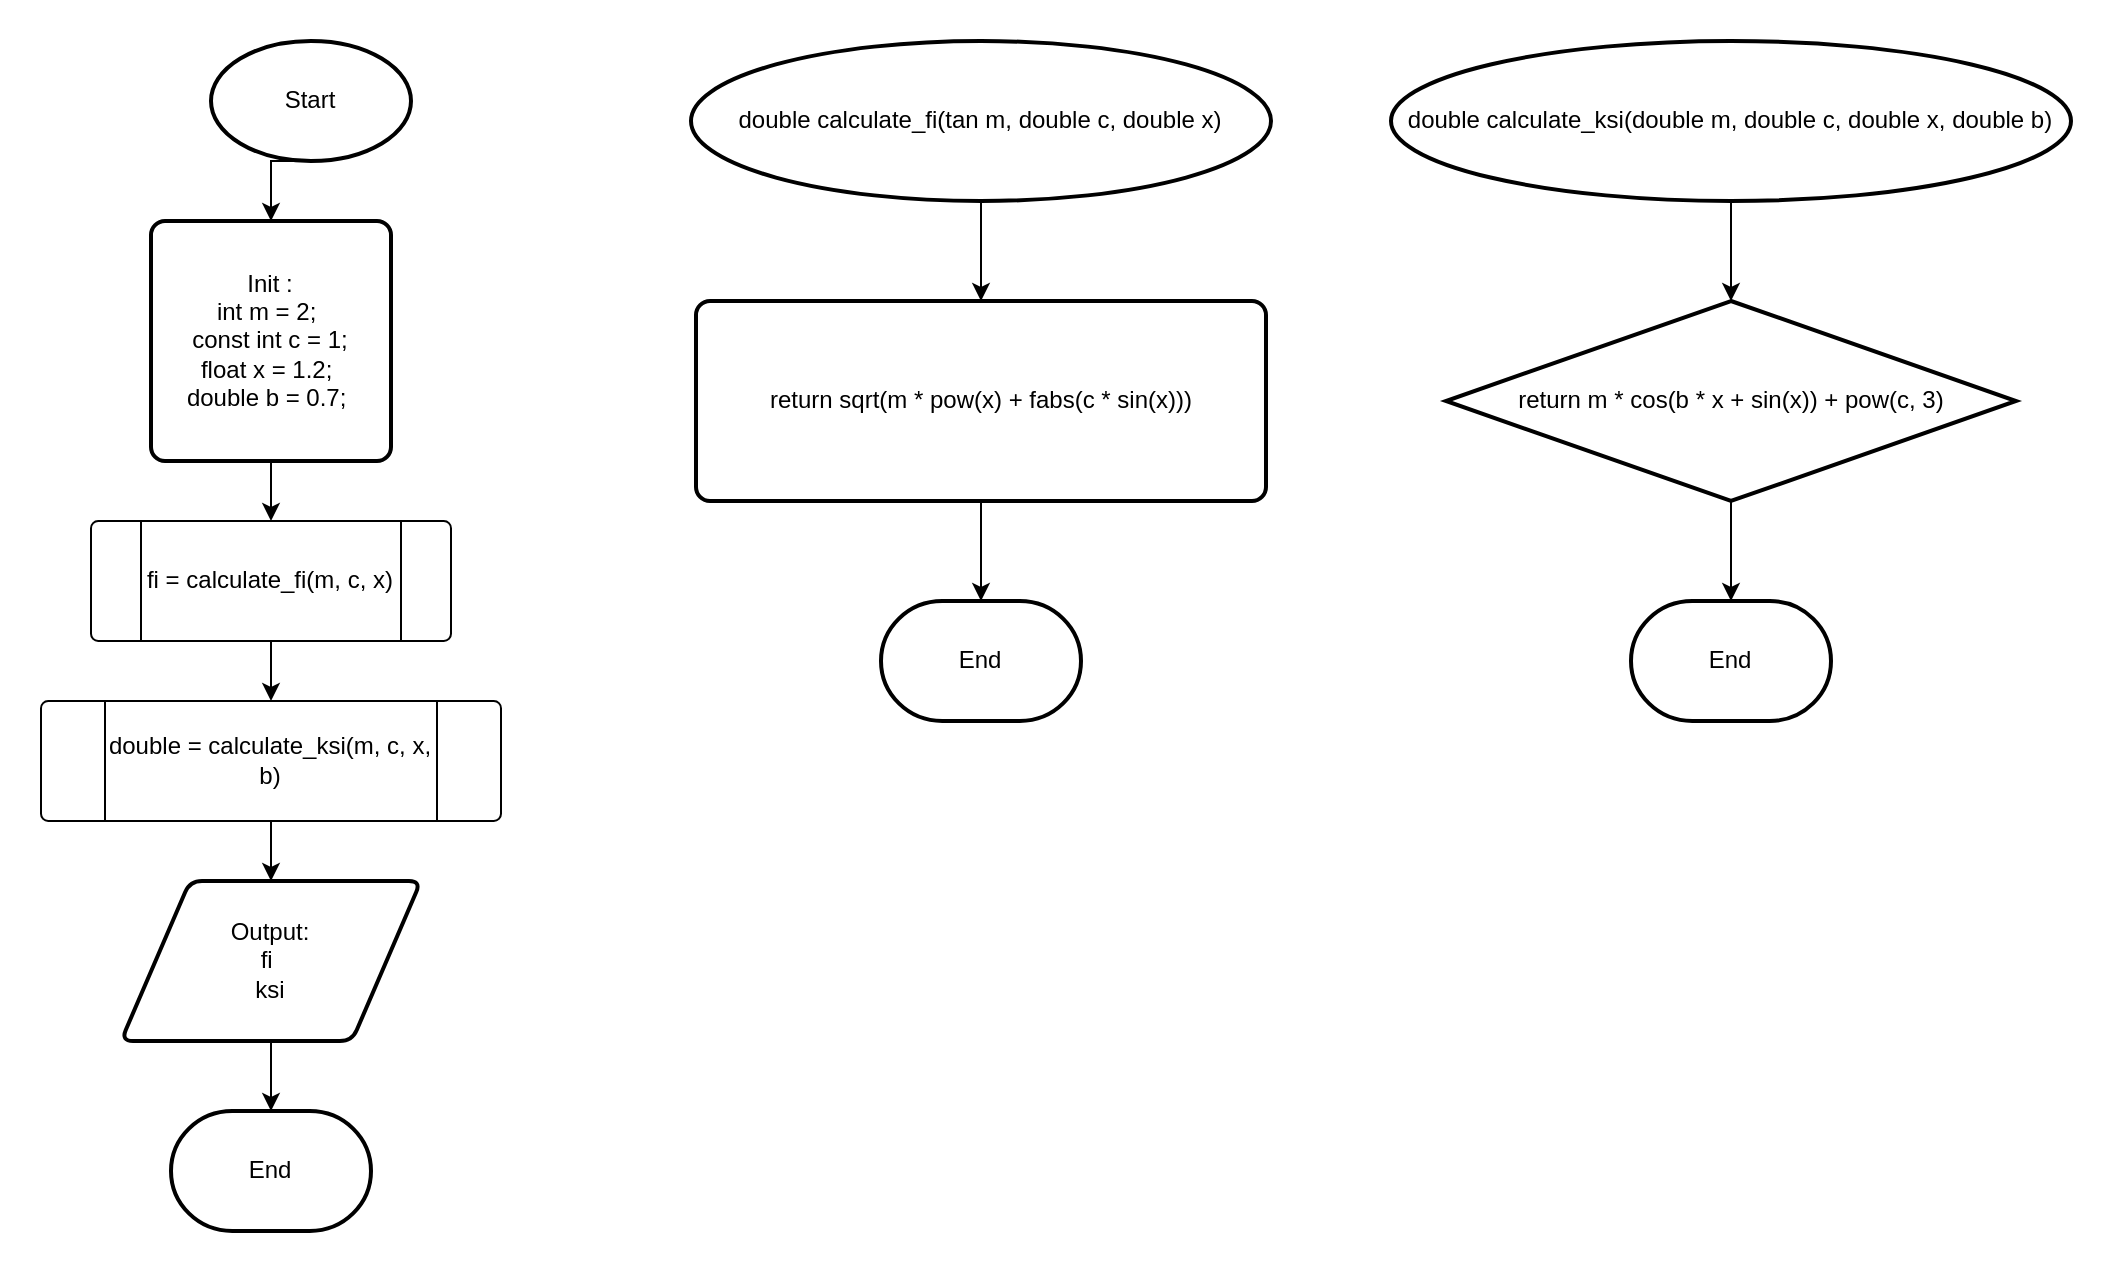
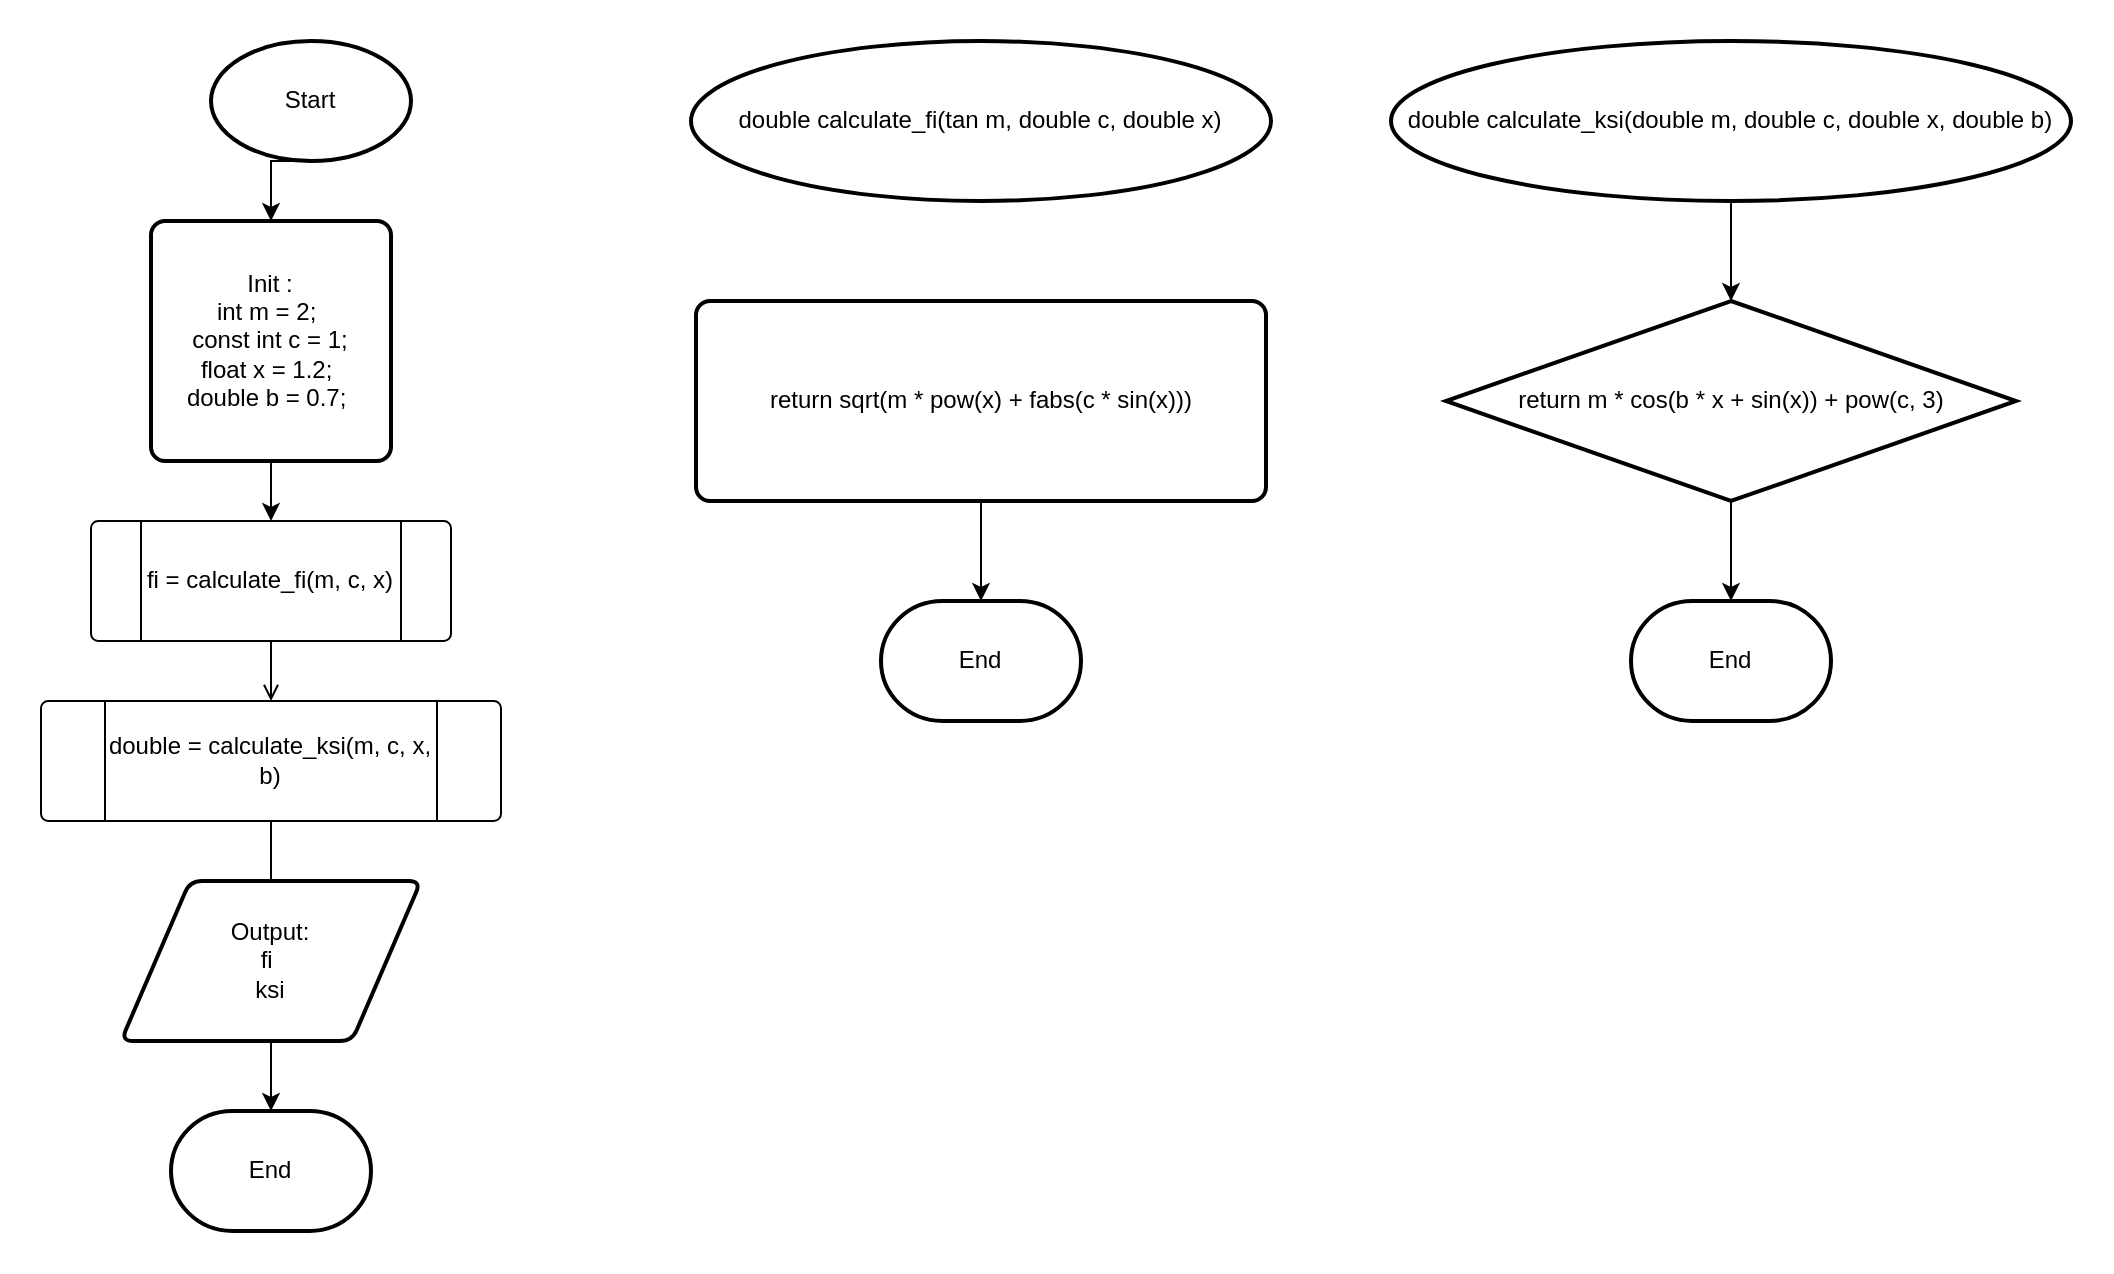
edge "double calculate_fi(tan m, double c, double x)" -> "return sqrt(m * pow(x) + fabs(c * sin(x)))": removed
edge "fi = calculate_fi(m, c, x)" -> "double = calculate_ksi(m, c, x, b)": arrowhead classic -> open
edge "double = calculate_ksi(m, c, x, b)" -> "Output: fi ksi": arrowhead classic -> none
